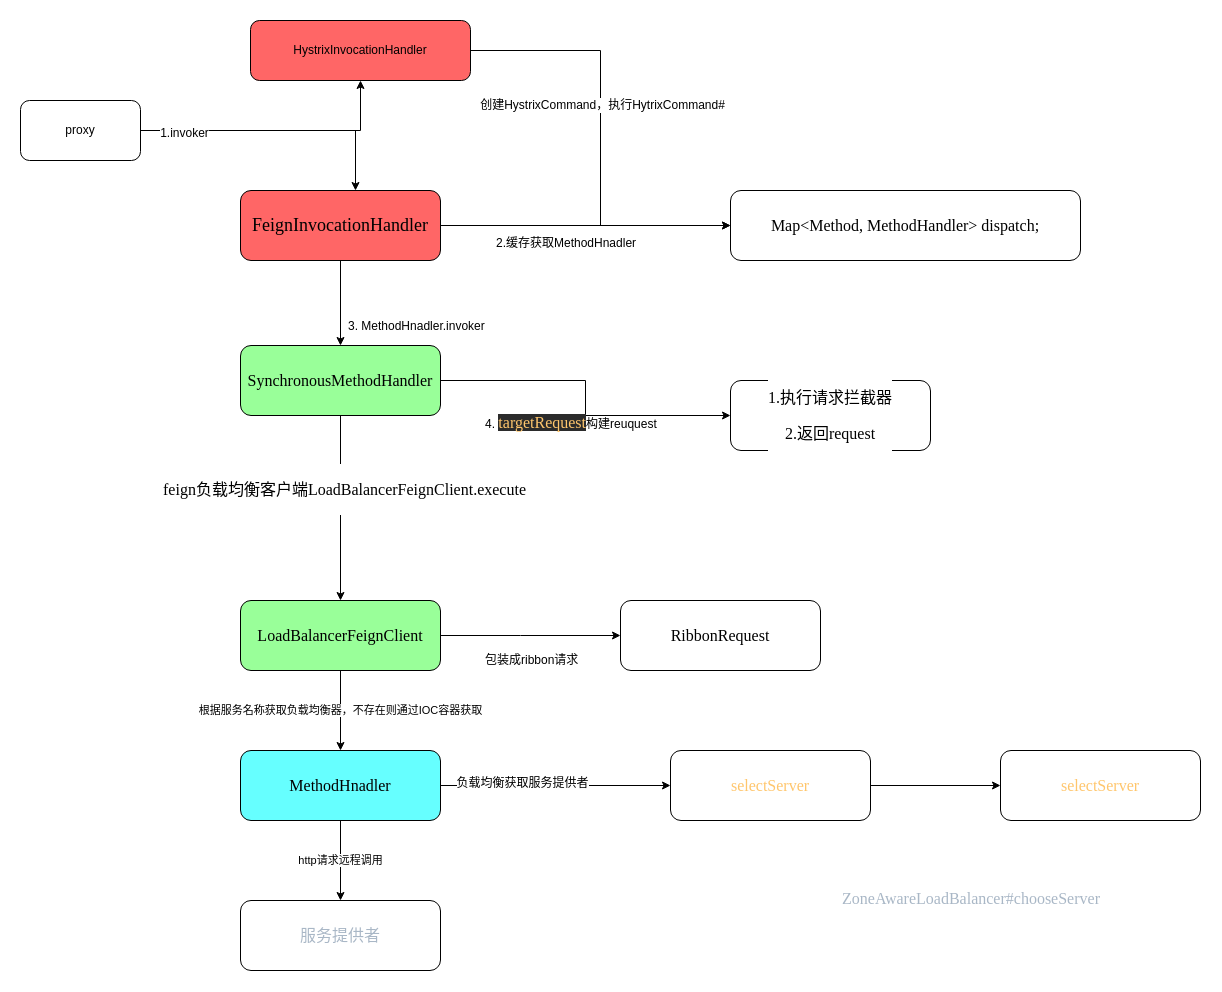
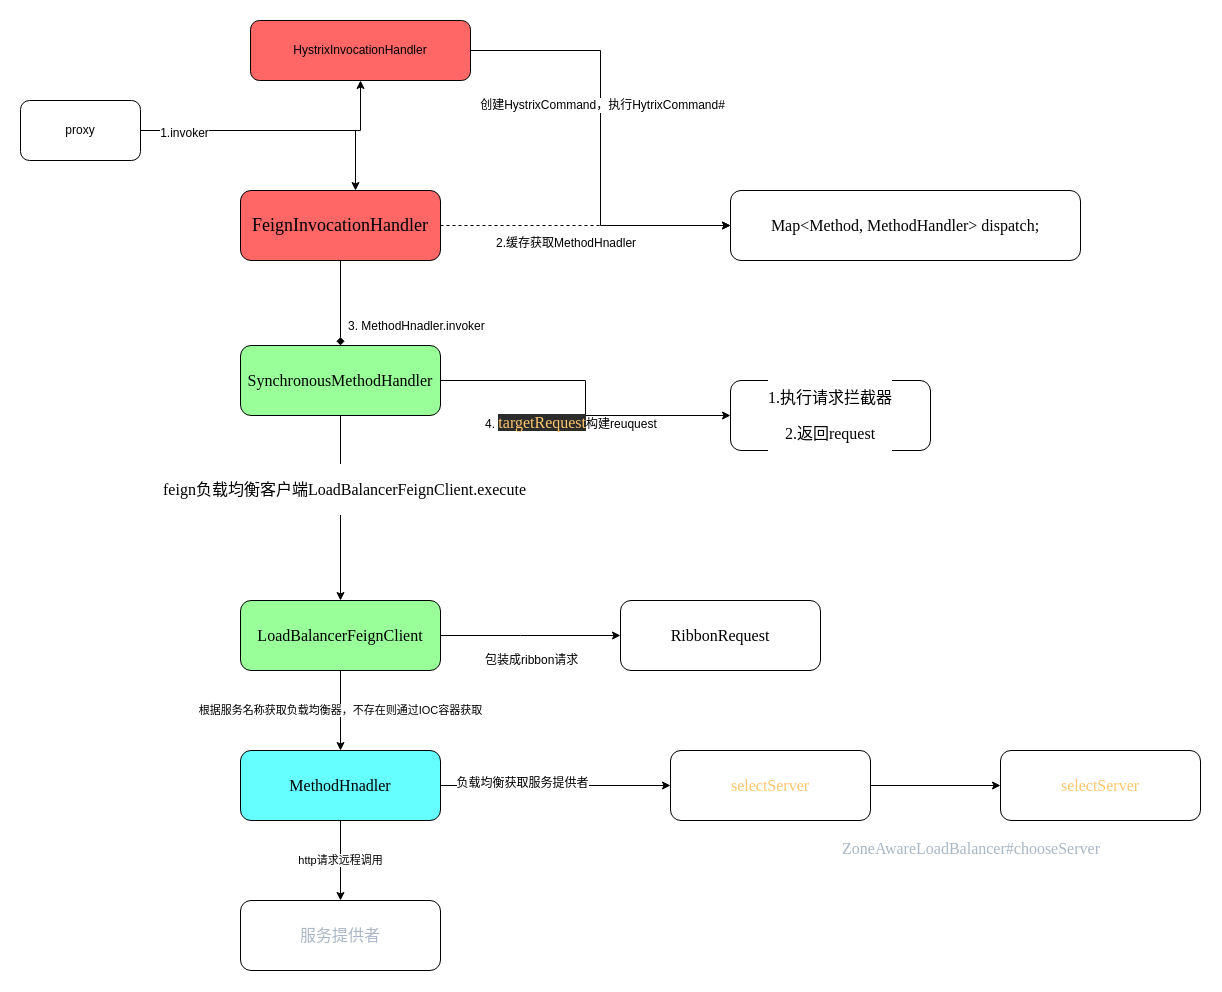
edge "FeignInvocationHandler" -> "Map<Method, MethodHandler> dispatch;": style solid -> dashed
edge "FeignInvocationHandler" -> "SynchronousMethodHandler": arrowhead classic -> diamond
node "ZoneAwareLoadBalancer#chooseServer": moved (1001, 901) -> (1001, 851)
